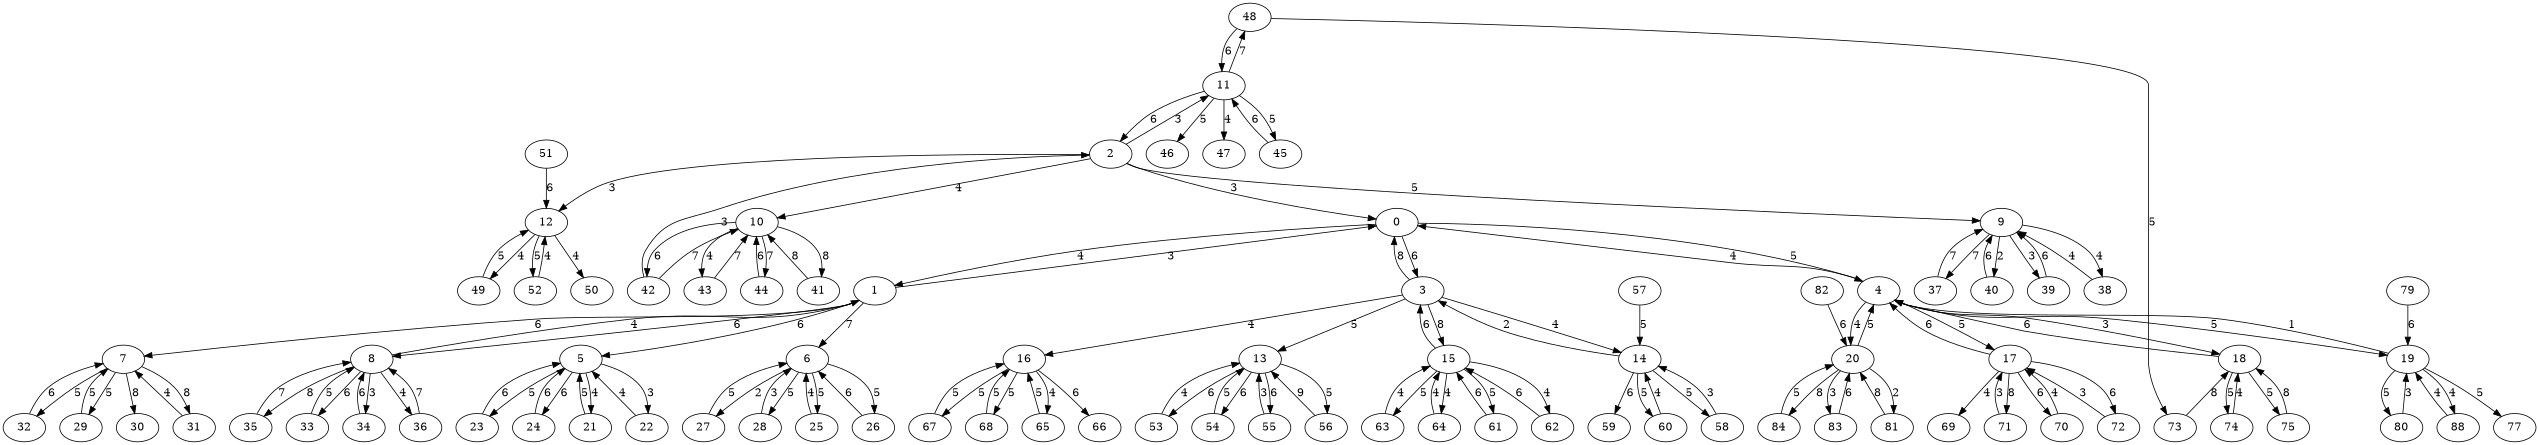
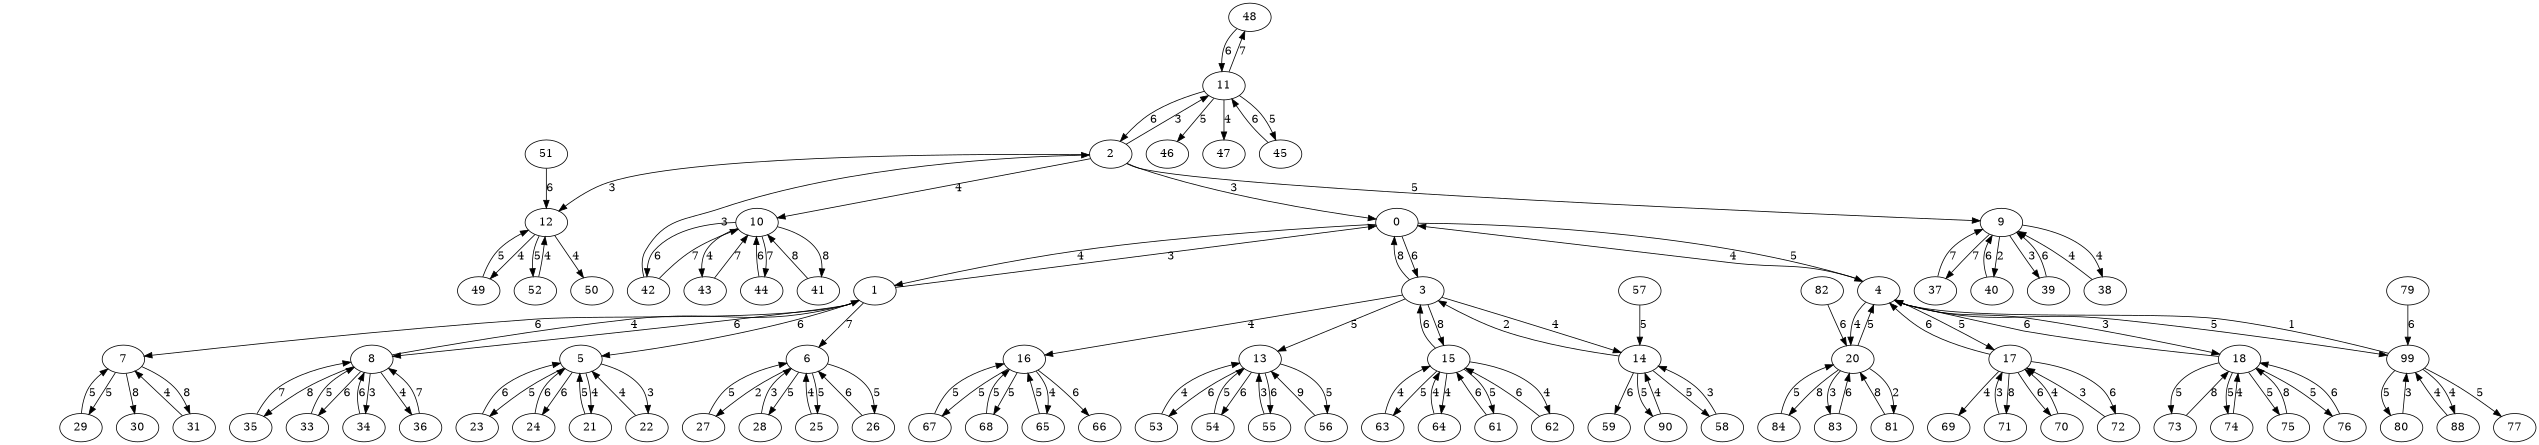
edge "48" -> "73": now "18" -> "73"
node "19": label "19" -> "99"
node "32": removed
node "60": label "60" -> "90"
node "76": added
